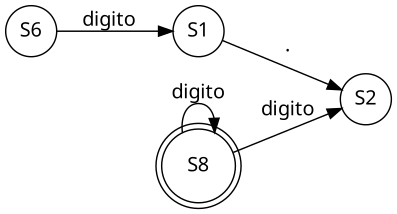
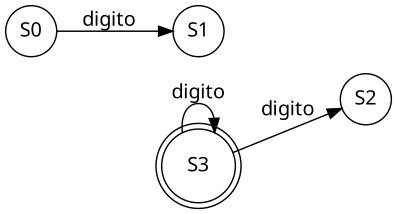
node "S6": label "S6" -> "S0"
edge "S1" -> "S2": removed, label "."
node "S8": label "S8" -> "S3"
